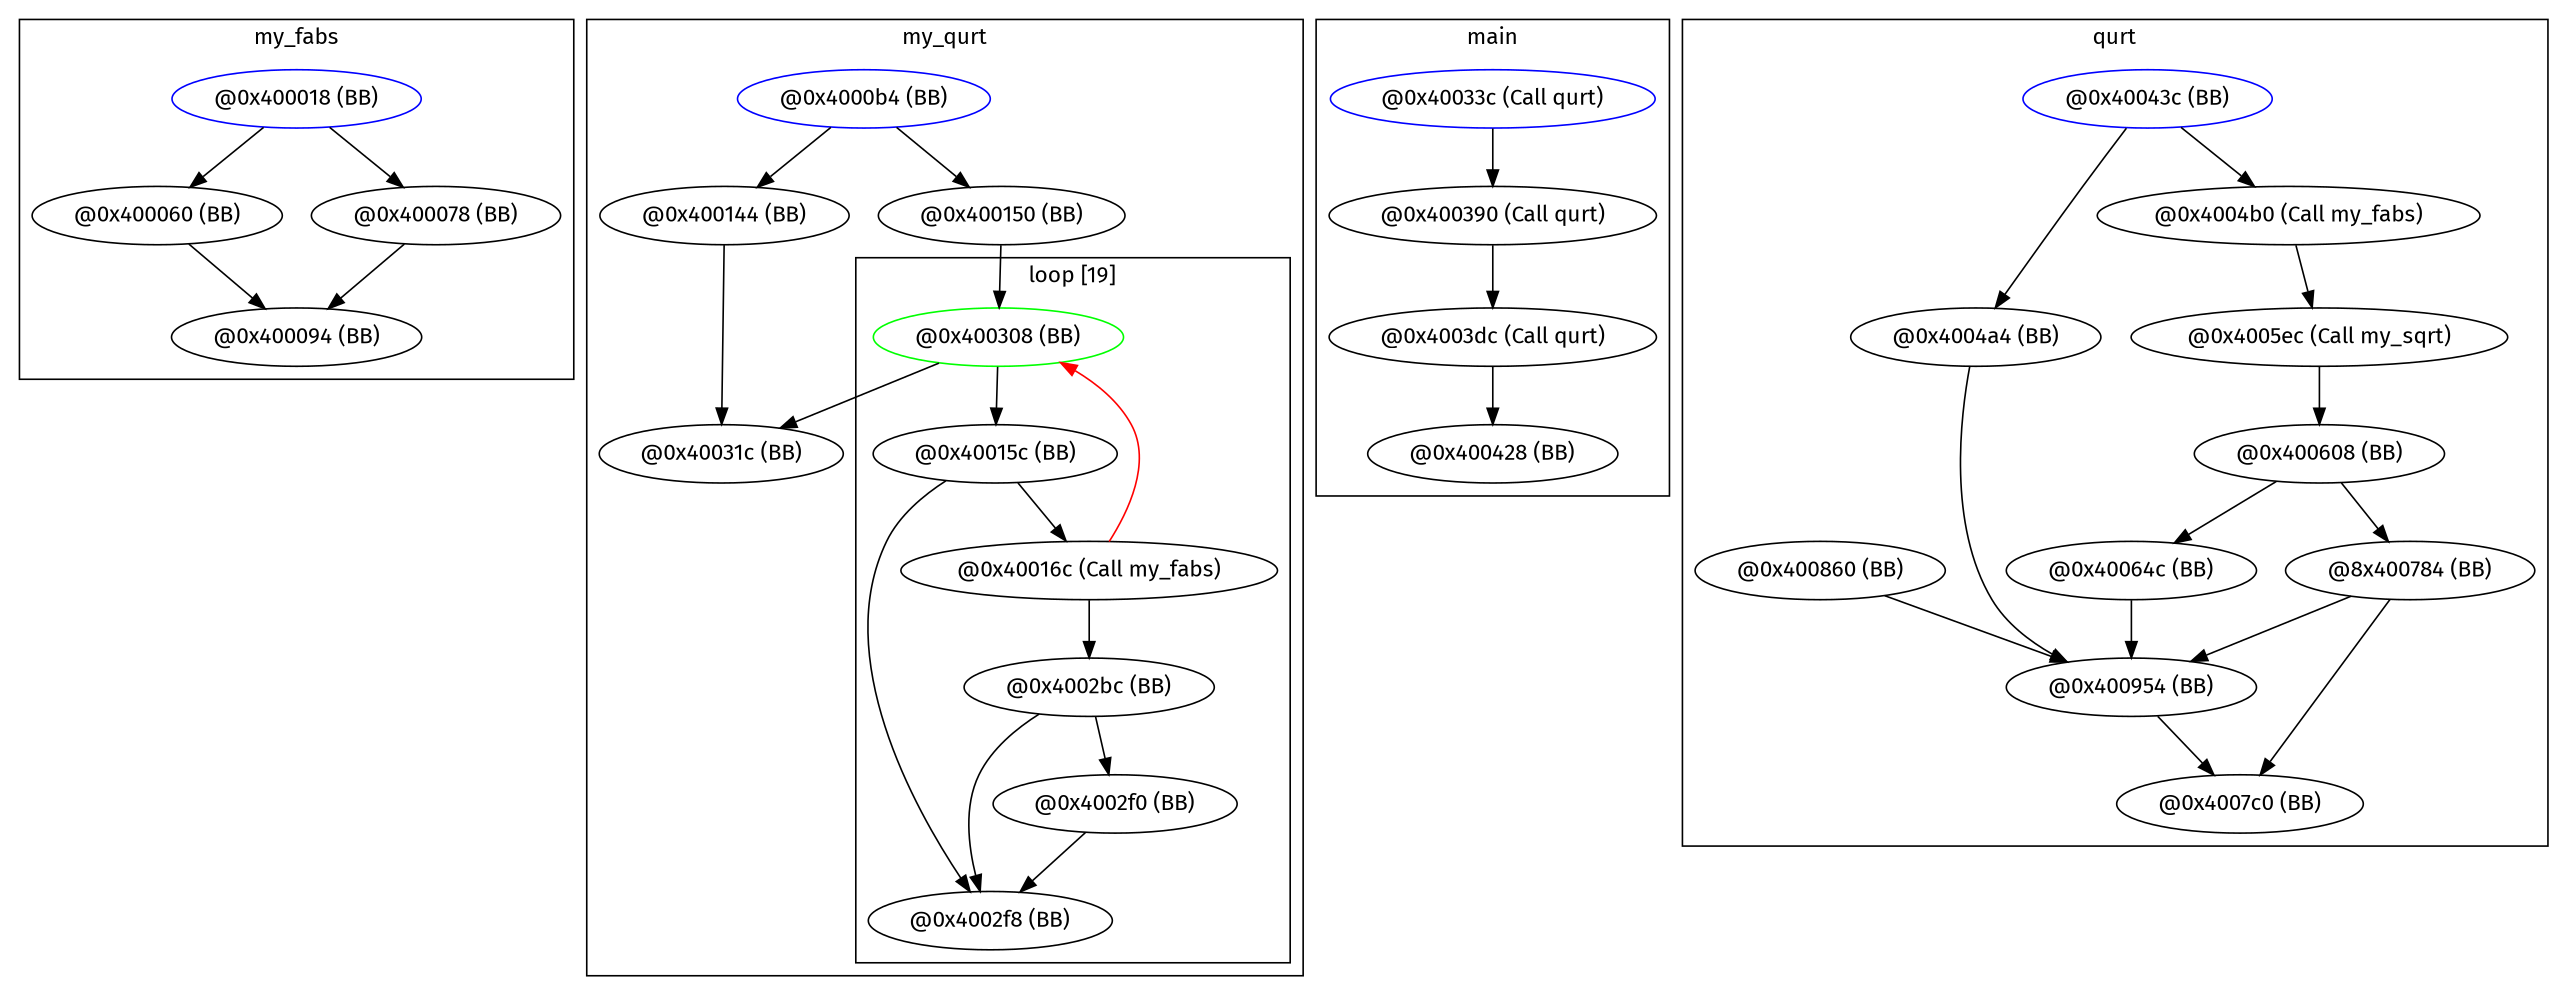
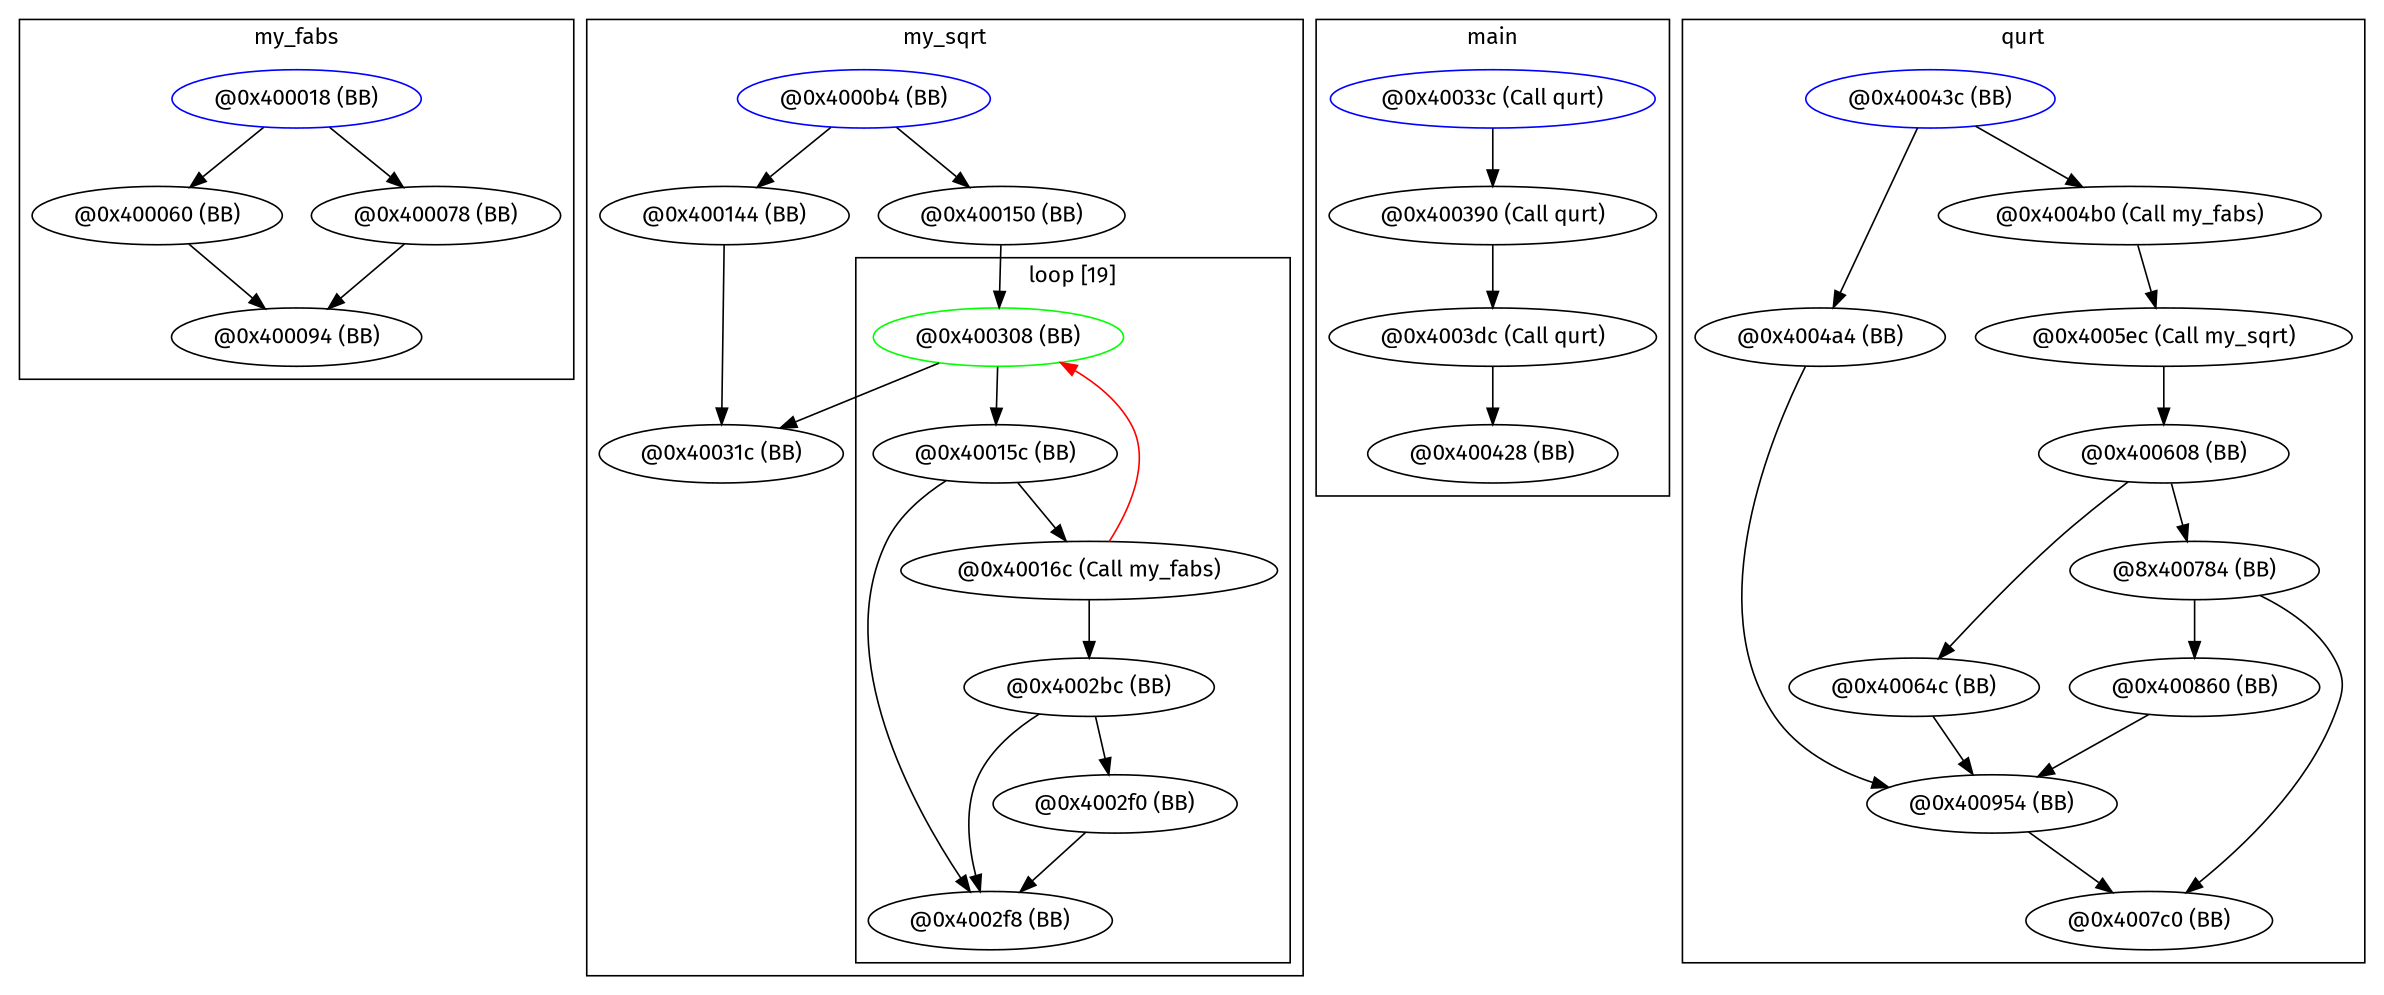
cluster "my_qurt": label "my_qurt" -> "my_sqrt"
edge "@8x400784 (BB)" -> "@0x400954 (BB)": now "@8x400784 (BB)" -> "@0x400860 (BB)"
